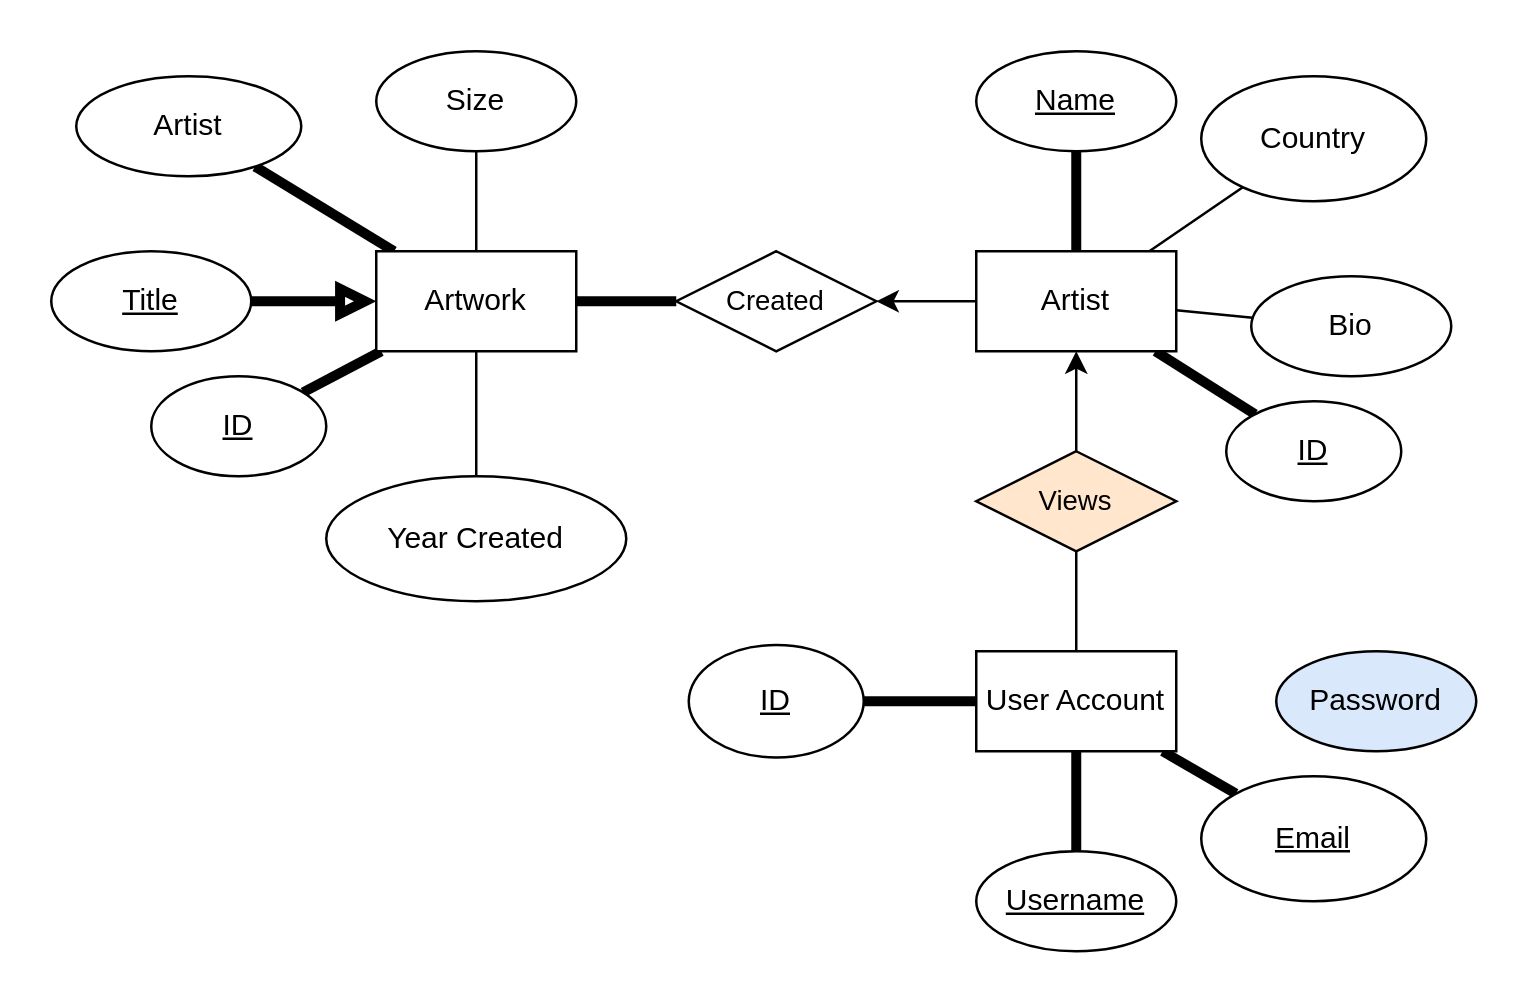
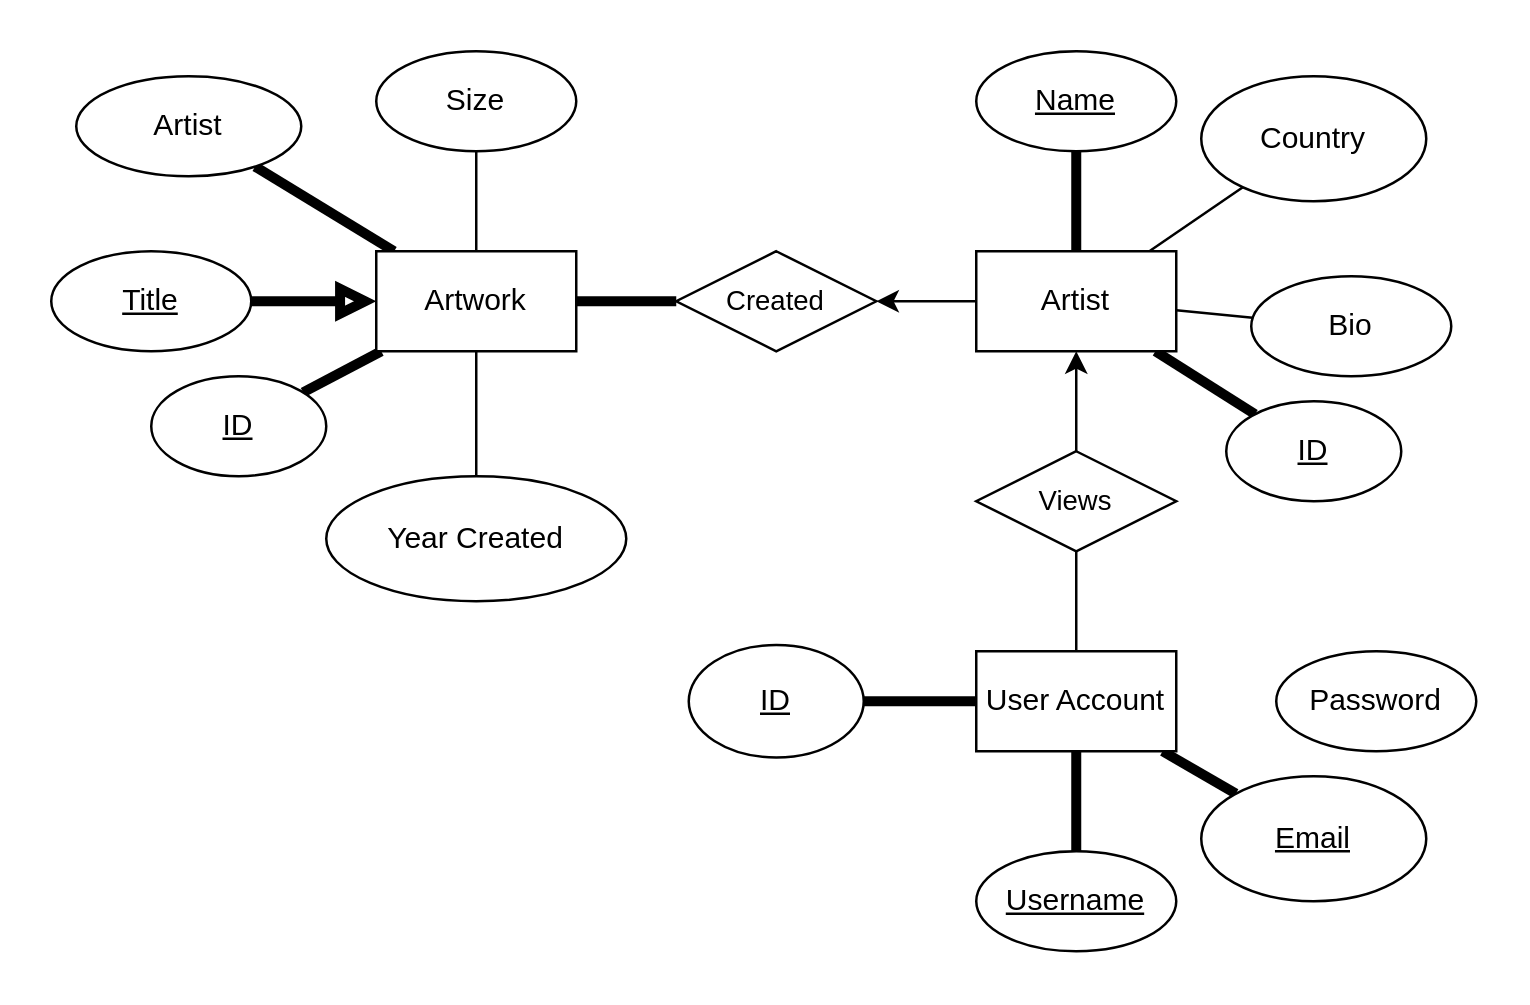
node "Views": fillcolor #ffe6cc -> #ffffff
node "Password": fillcolor #dae8fc -> #ffffff
